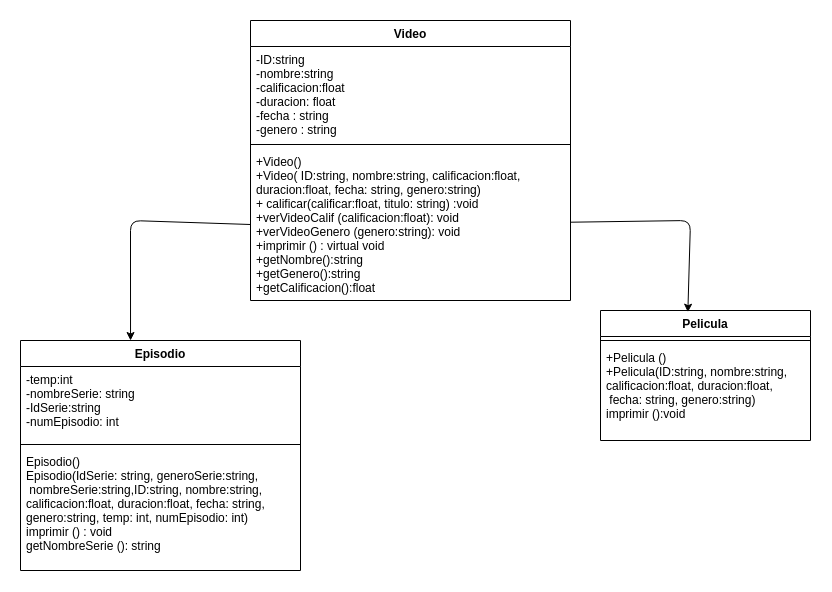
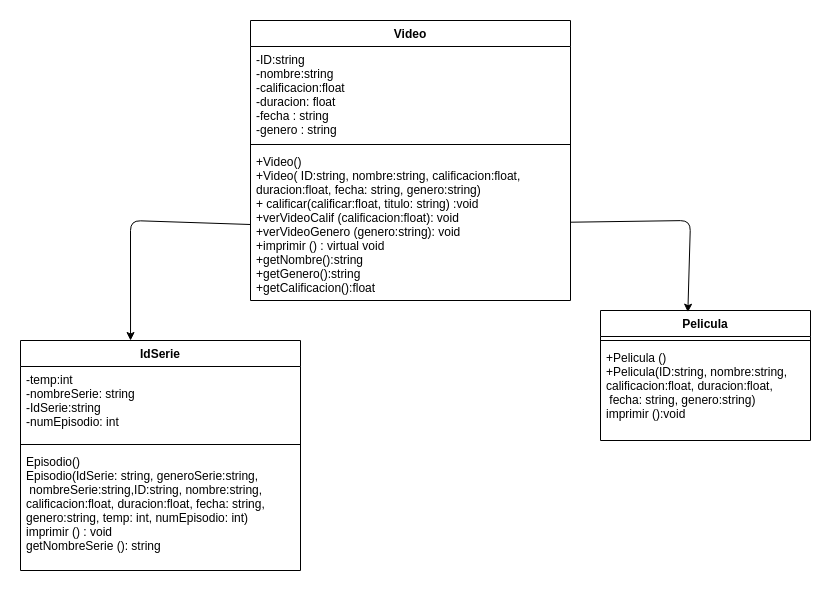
node "Episodio": label "Episodio" -> "IdSerie"
